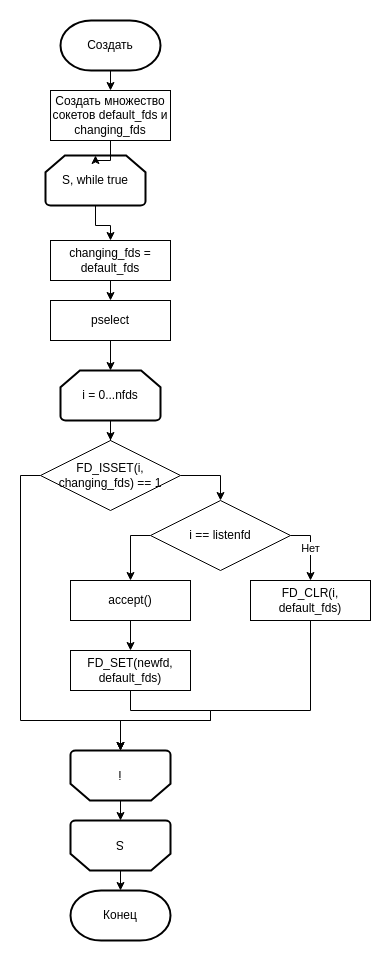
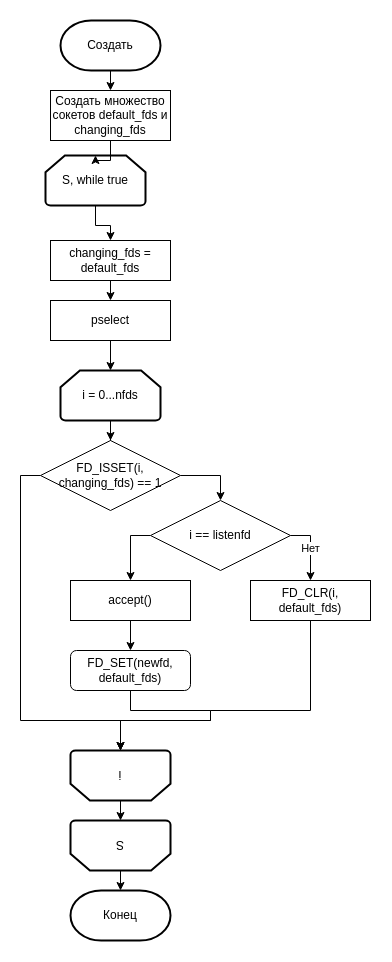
node "FD_SET(newfd, default_fds)": shape rectangle -> rounded rectangle
